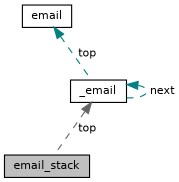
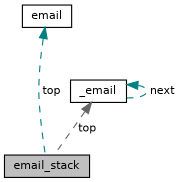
edge "_email" -> "email": now "email_stack" -> "email"
